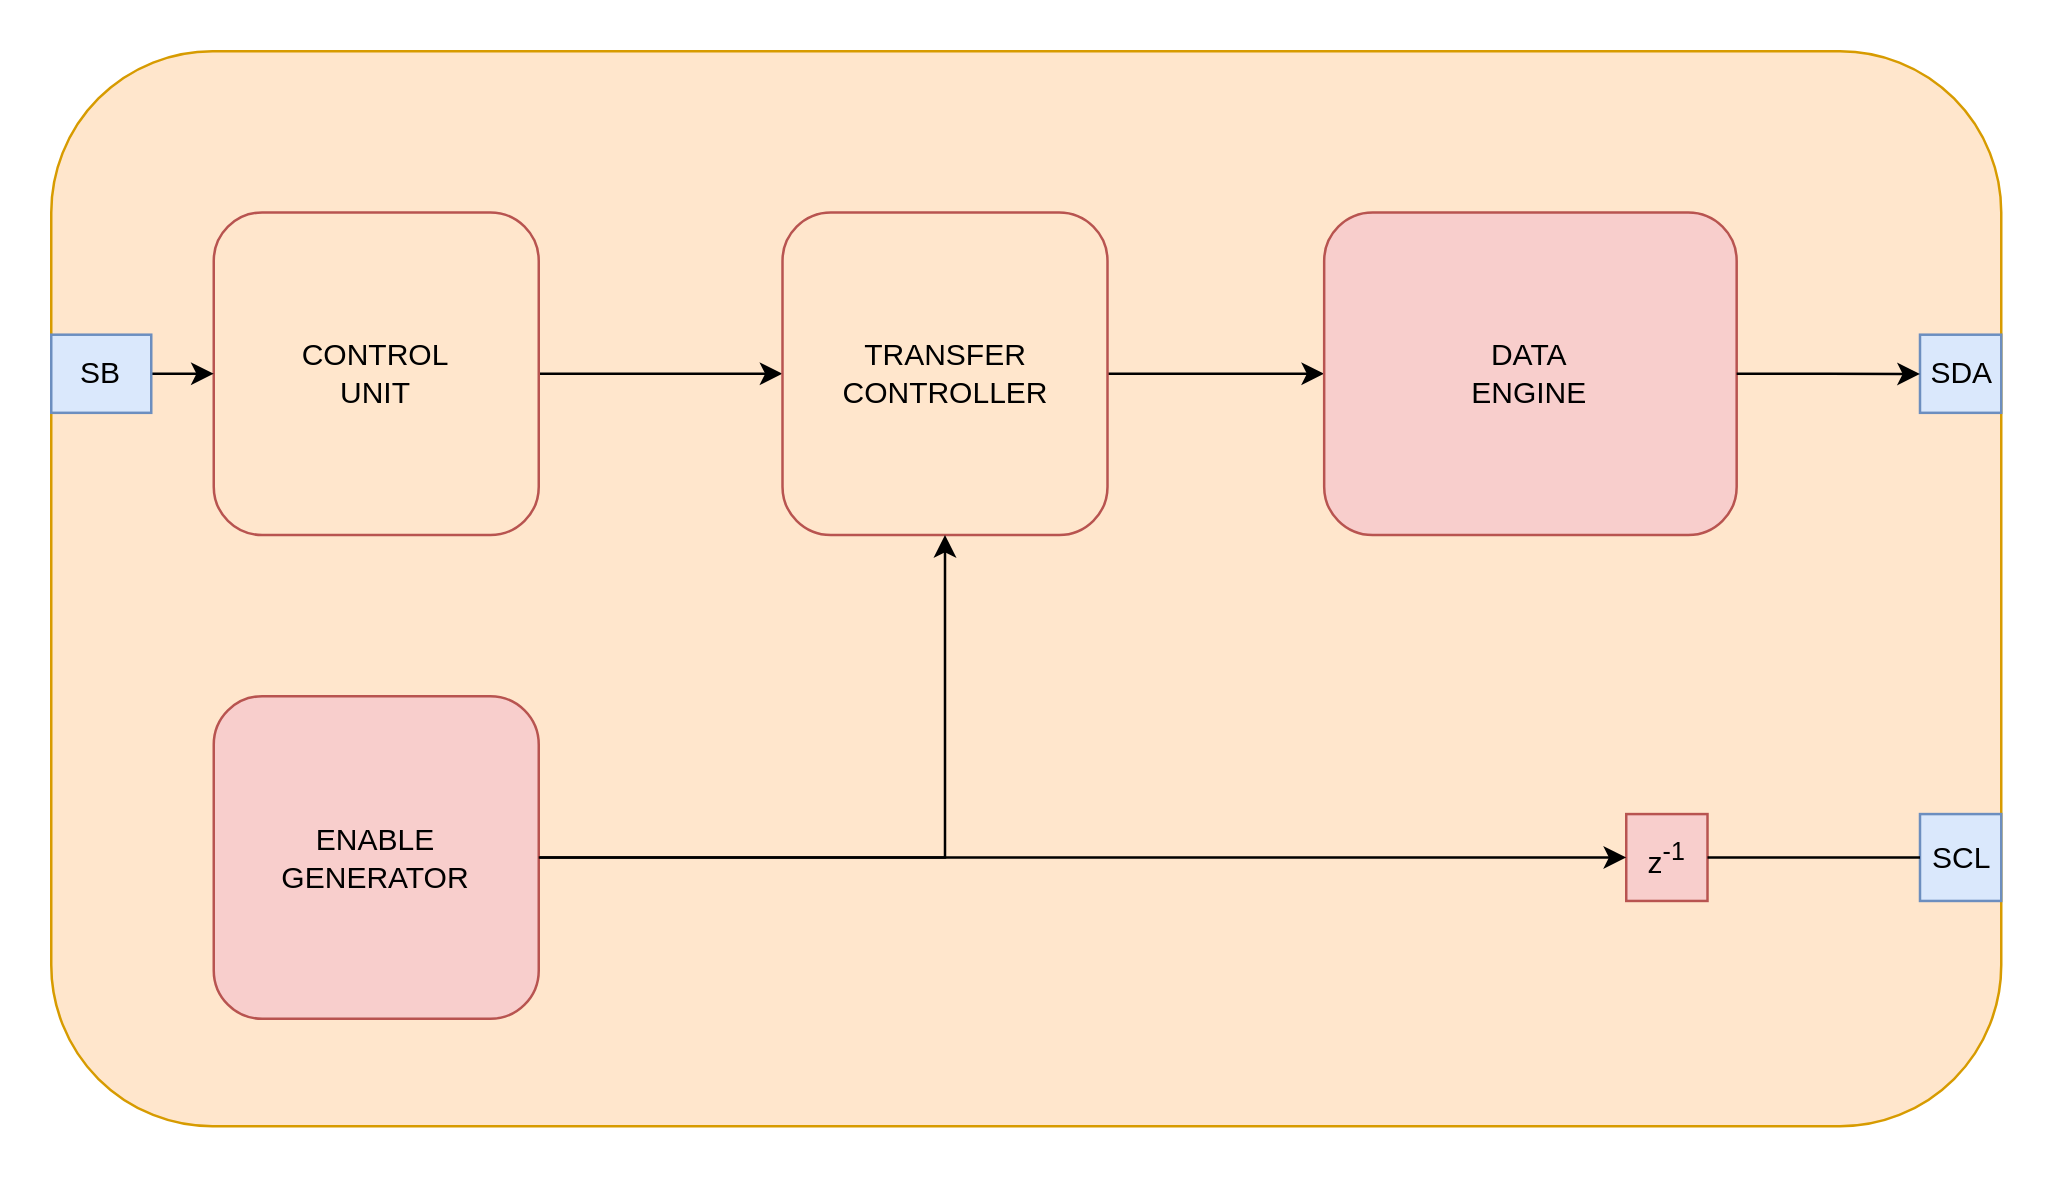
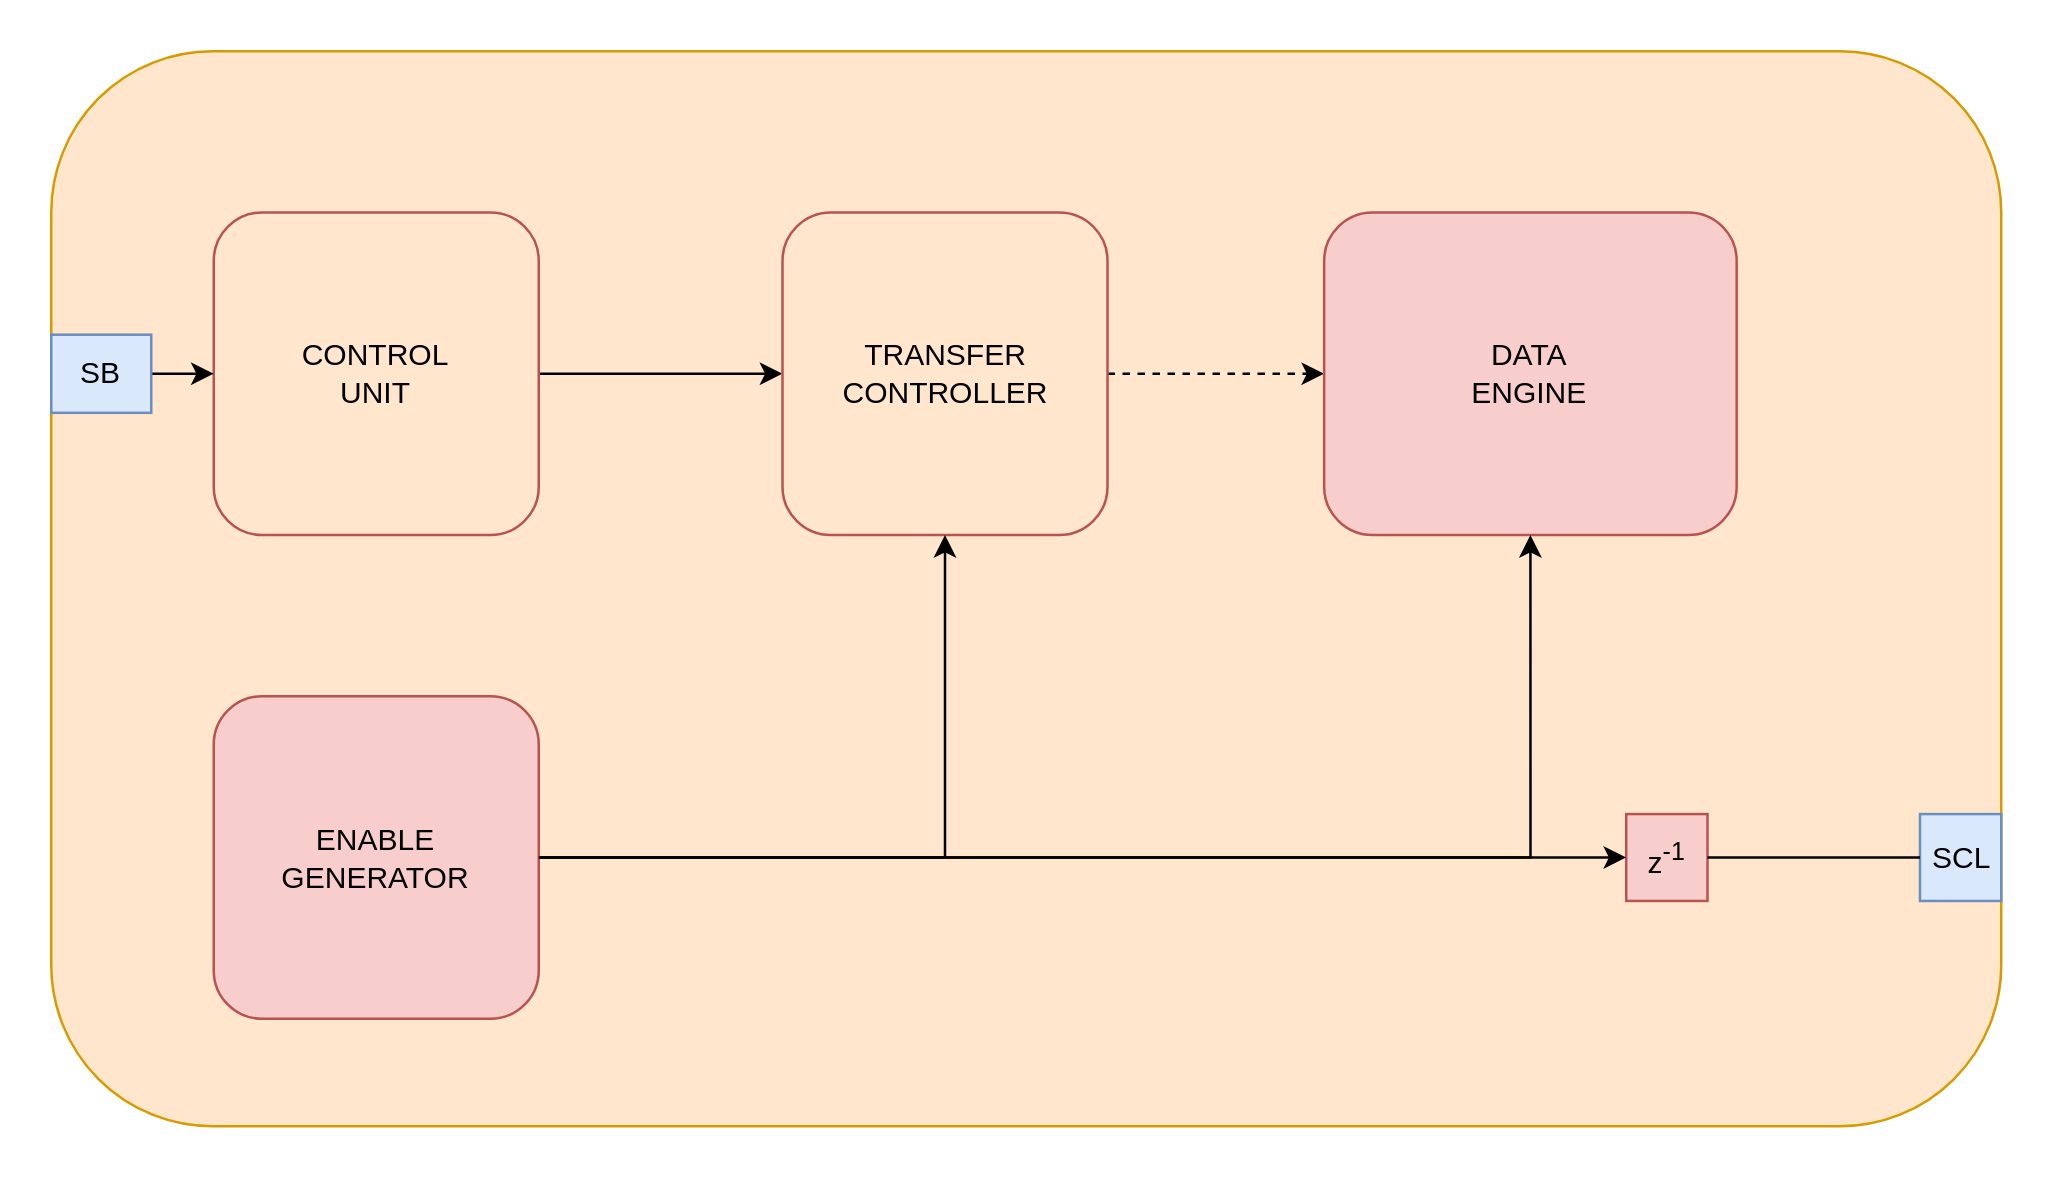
edge "TRANSFER CONTROLLER" -> "DATA ENGINE": style solid -> dashed
edge "DATA ENGINE" -> "SDA": removed
node "SDA": removed
edge "ENABLE GENERATOR" -> "DATA ENGINE": added
